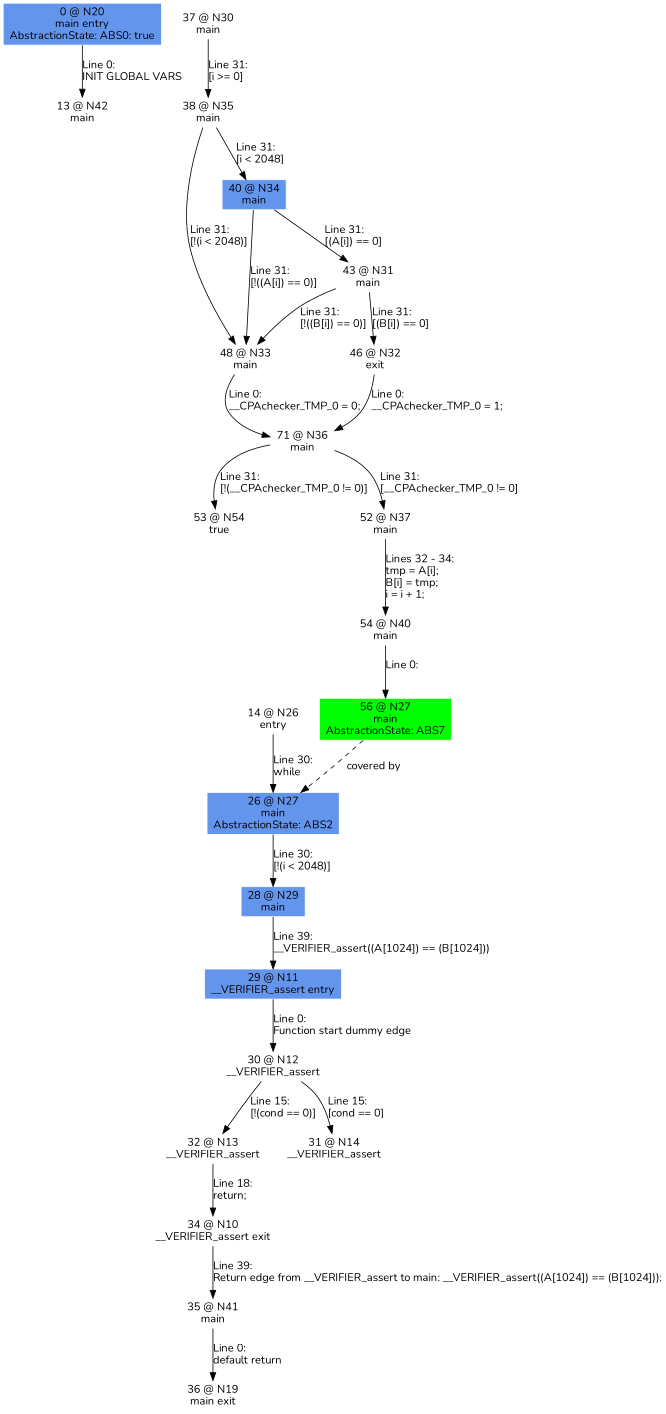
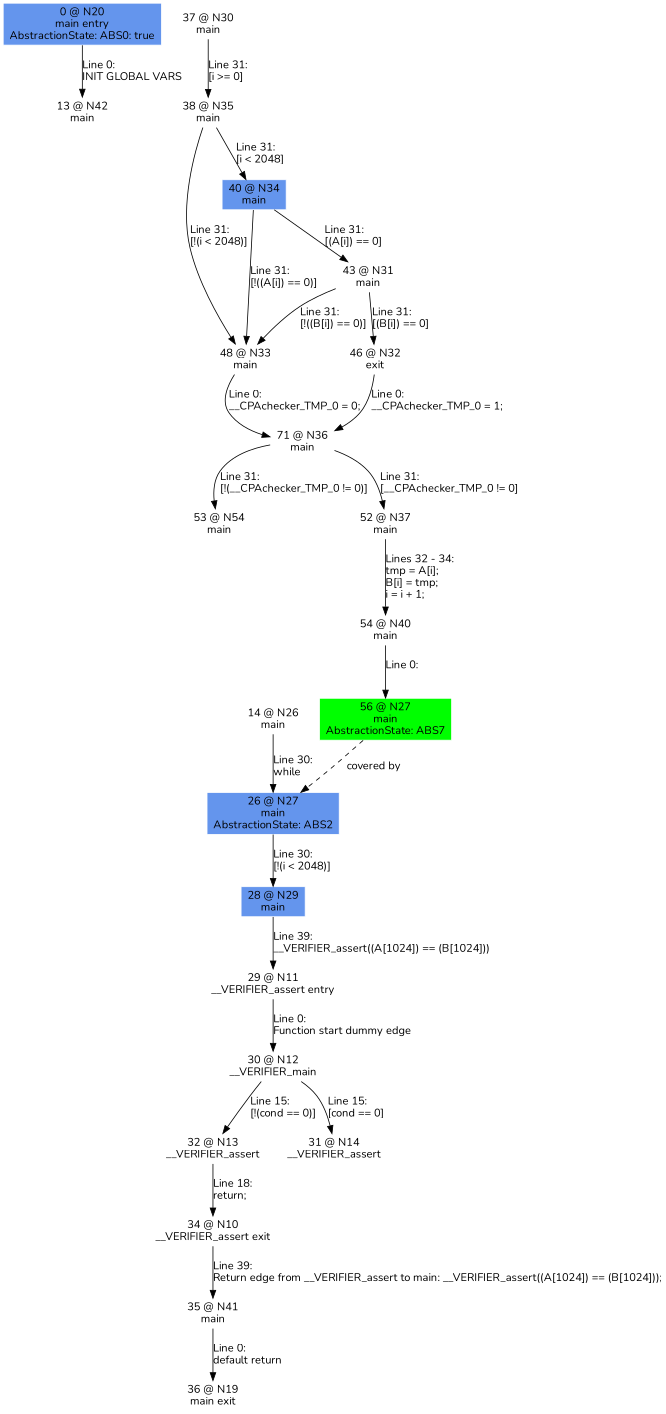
node "53 @ N54 true": label "53 @ N54 true" -> "53 @ N54 main"
node "14 @ N26 entry": label "14 @ N26 entry" -> "14 @ N26 main"
node "29 @ N11 __VERIFIER_assert entry": fillcolor cornflowerblue -> white
node "30 @ N12 __VERIFIER_assert": label "30 @ N12 __VERIFIER_assert" -> "30 @ N12 __VERIFIER_main"
